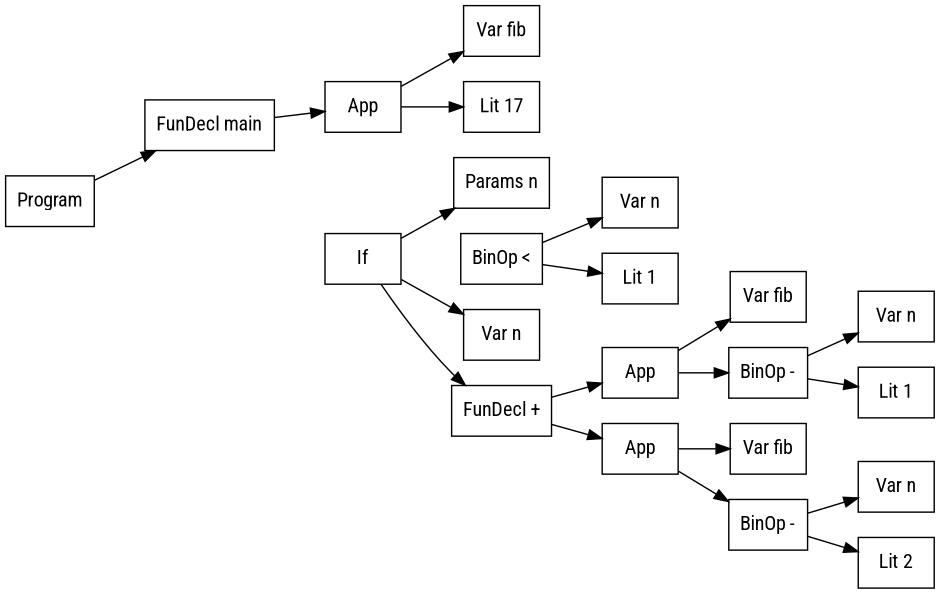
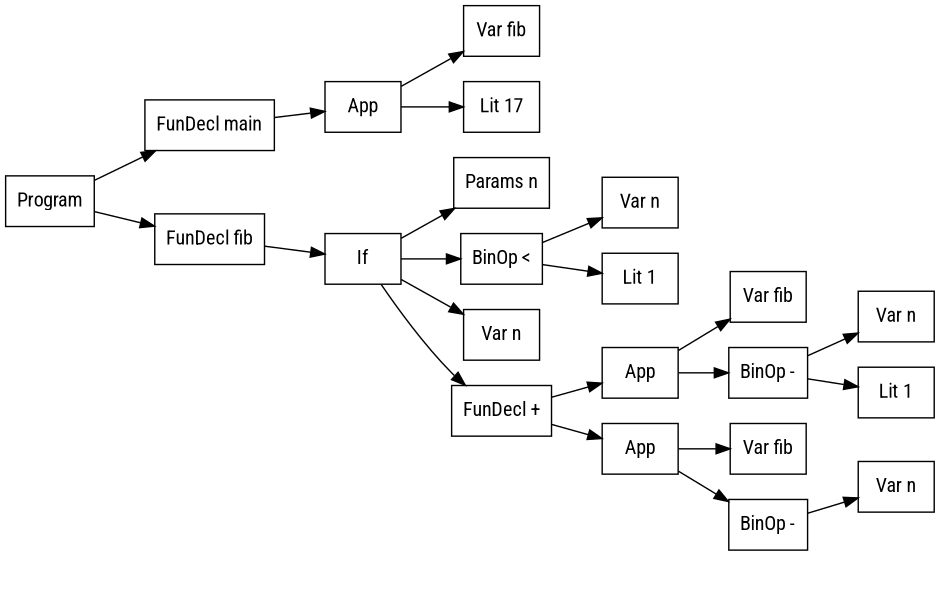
node "FunDecl fib": added
edge "If" -> "BinOp <": added
node "Lit 2": removed
